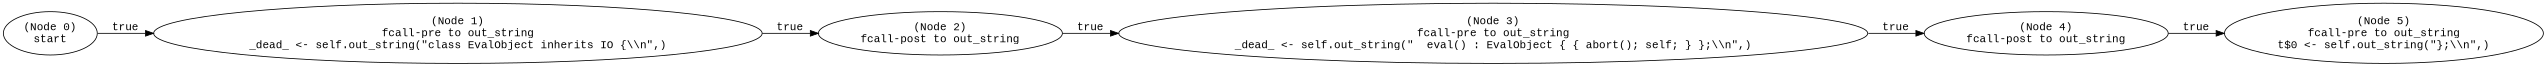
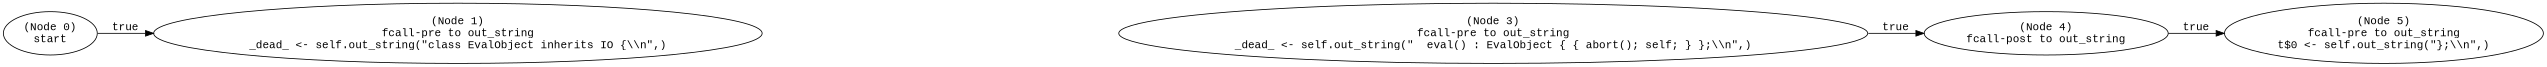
node "(Node 2) fcall-post to out_string": removed
